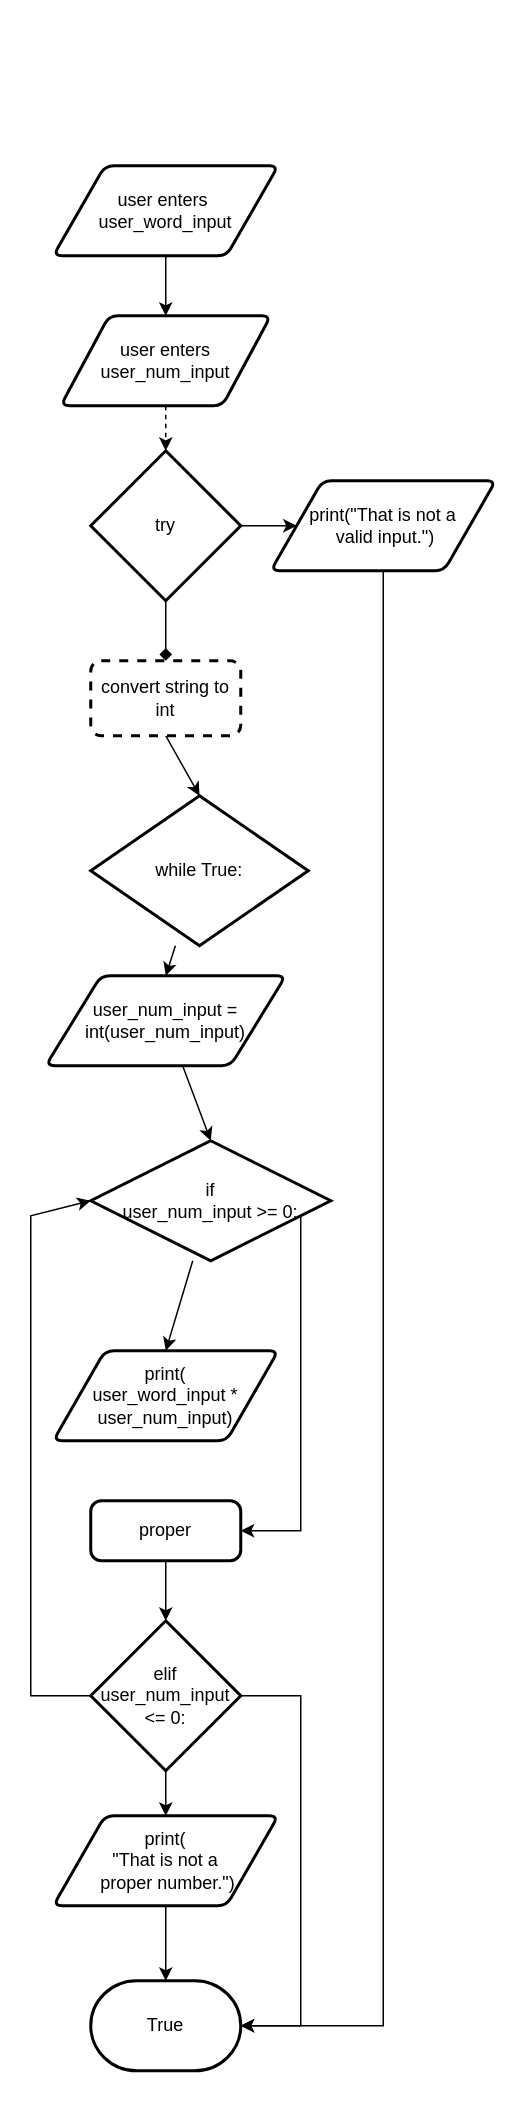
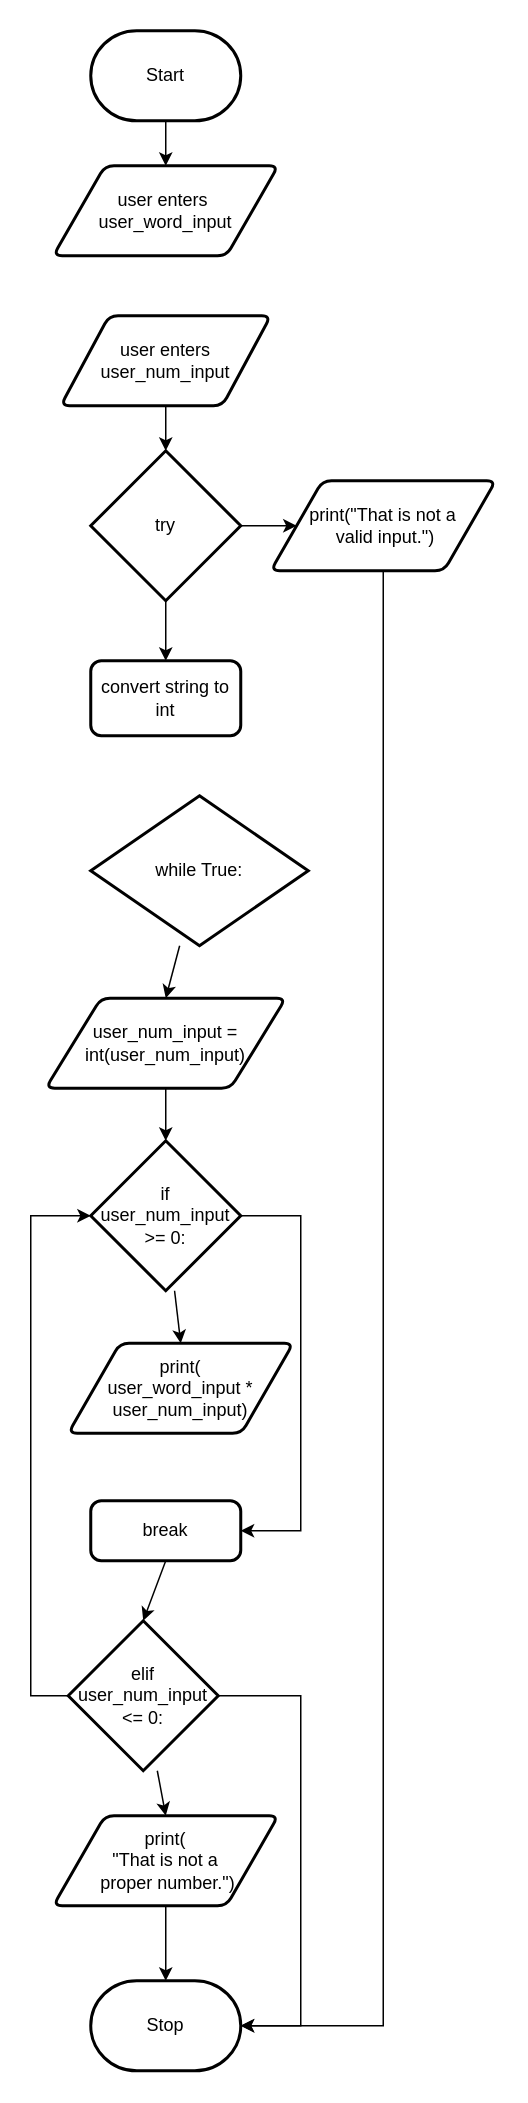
node "Start": added
edge "Start" -> "user enters user_word_input": added
edge "user enters user_word_input" -> "user enters user_num_input": removed
edge "user enters user_num_input" -> "try": style dashed -> solid
edge "try" -> "convert string to int": arrowhead diamond -> classic
node "convert string to int": style dashed -> solid
edge "convert string to int" -> "while True:": removed
node "user_num_input = int(user_num_input)": moved (166, 1021) -> (166, 1043)
node "if user_num_input >= 0:": size 240x120 -> 150x150
node "print( user_word_input * user_num_input)": moved (166, 1396) -> (181, 1388)
node "proper": label "proper" -> "break"
node "elif user_num_input <= 0:": moved (166, 1696) -> (143, 1696)
node "True": label "True" -> "Stop"
